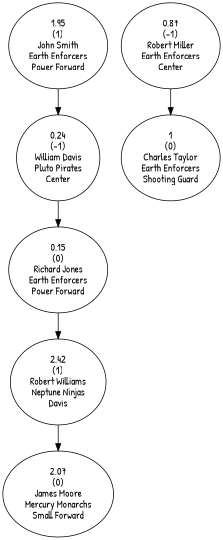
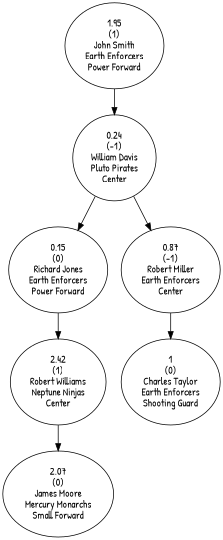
edge "0.24 (-1) William Davis Pluto Pirates Center" -> "0.87 (-1) Robert Miller Earth Enforcers Center": added
node "2.42 (1) Robert Williams Neptune Ninjas Davis": label "2.42 (1) Robert Williams Neptune Ninjas Davis" -> "2.42 (1) Robert Williams Neptune Ninjas Center"
